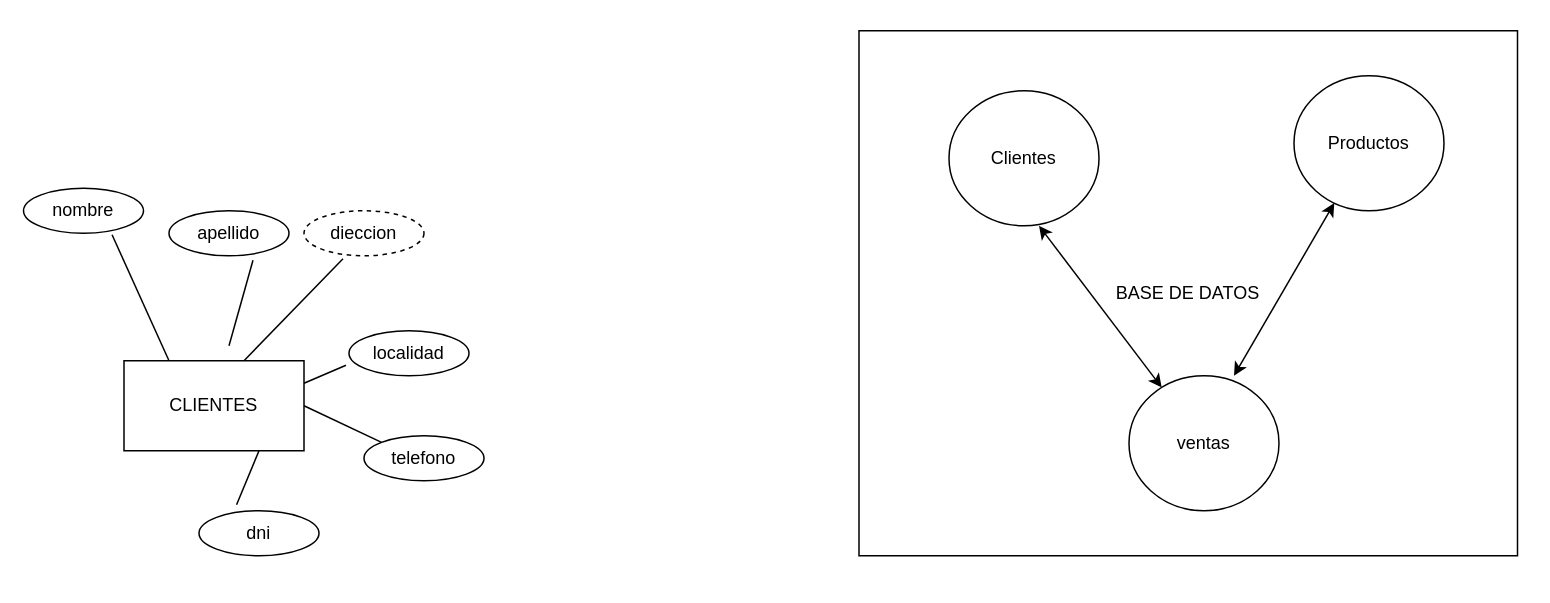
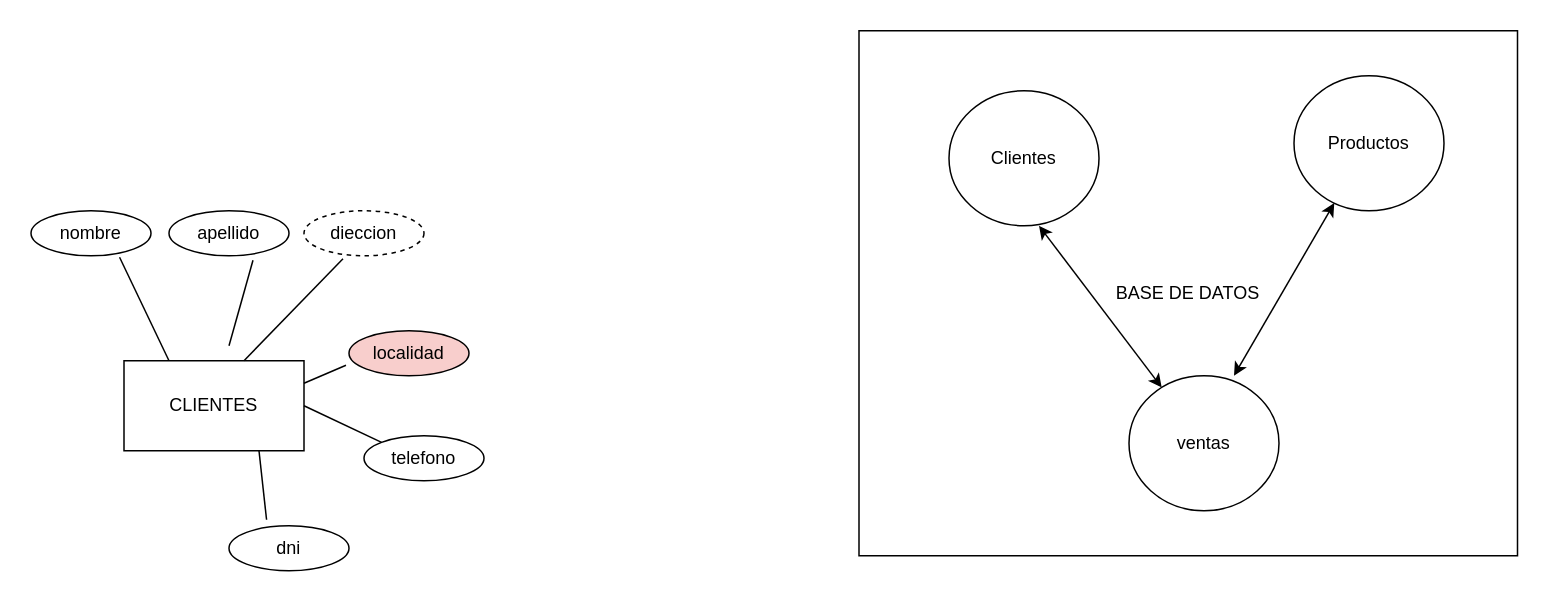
node "nombre": moved (83, 211) -> (91, 233)
node "localidad": fillcolor #ffffff -> #f8cecc
node "dni": moved (259, 533) -> (289, 548)
